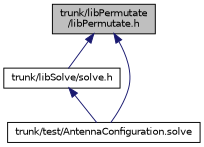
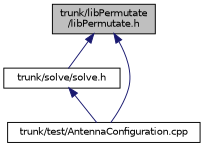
node "trunk/libSolve/solve.h": label "trunk/libSolve/solve.h" -> "trunk/solve/solve.h"
node "trunk/test/AntennaConfiguration.solve": label "trunk/test/AntennaConfiguration.solve" -> "trunk/test/AntennaConfiguration.cpp"
